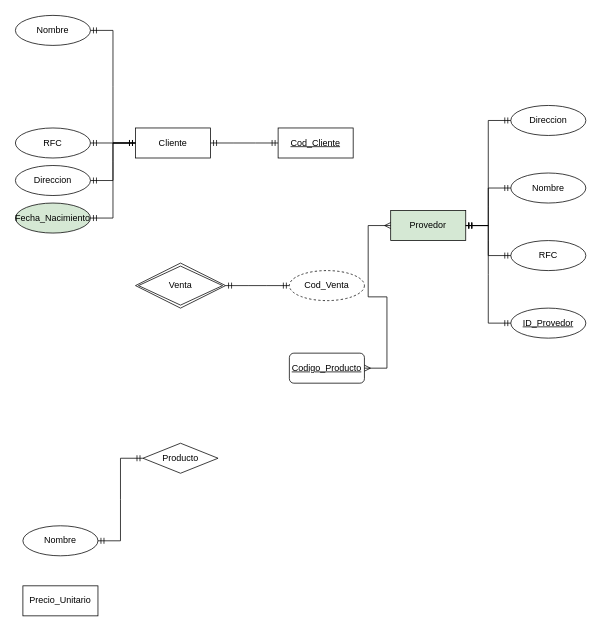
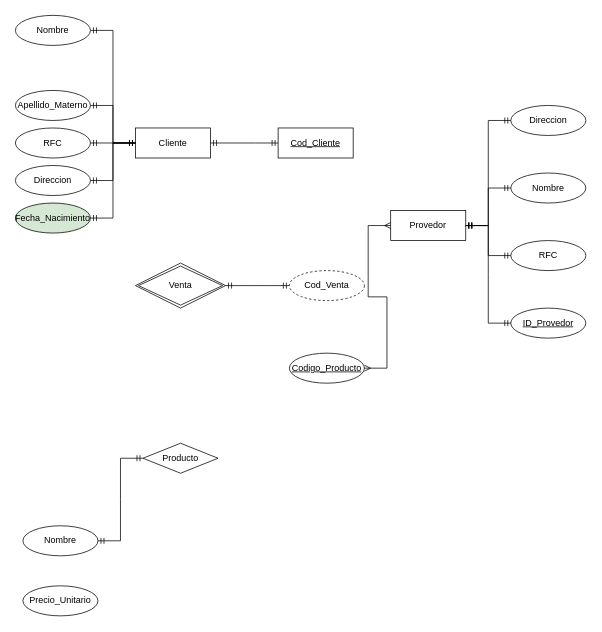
node "Apellido_Materno": added
edge "Apellido_Materno" -- "Cliente": added
node "Provedor": fillcolor #d5e8d4 -> #ffffff
node "Codigo_Producto": shape rounded rectangle -> ellipse
node "Precio_Unitario": shape rectangle -> ellipse
